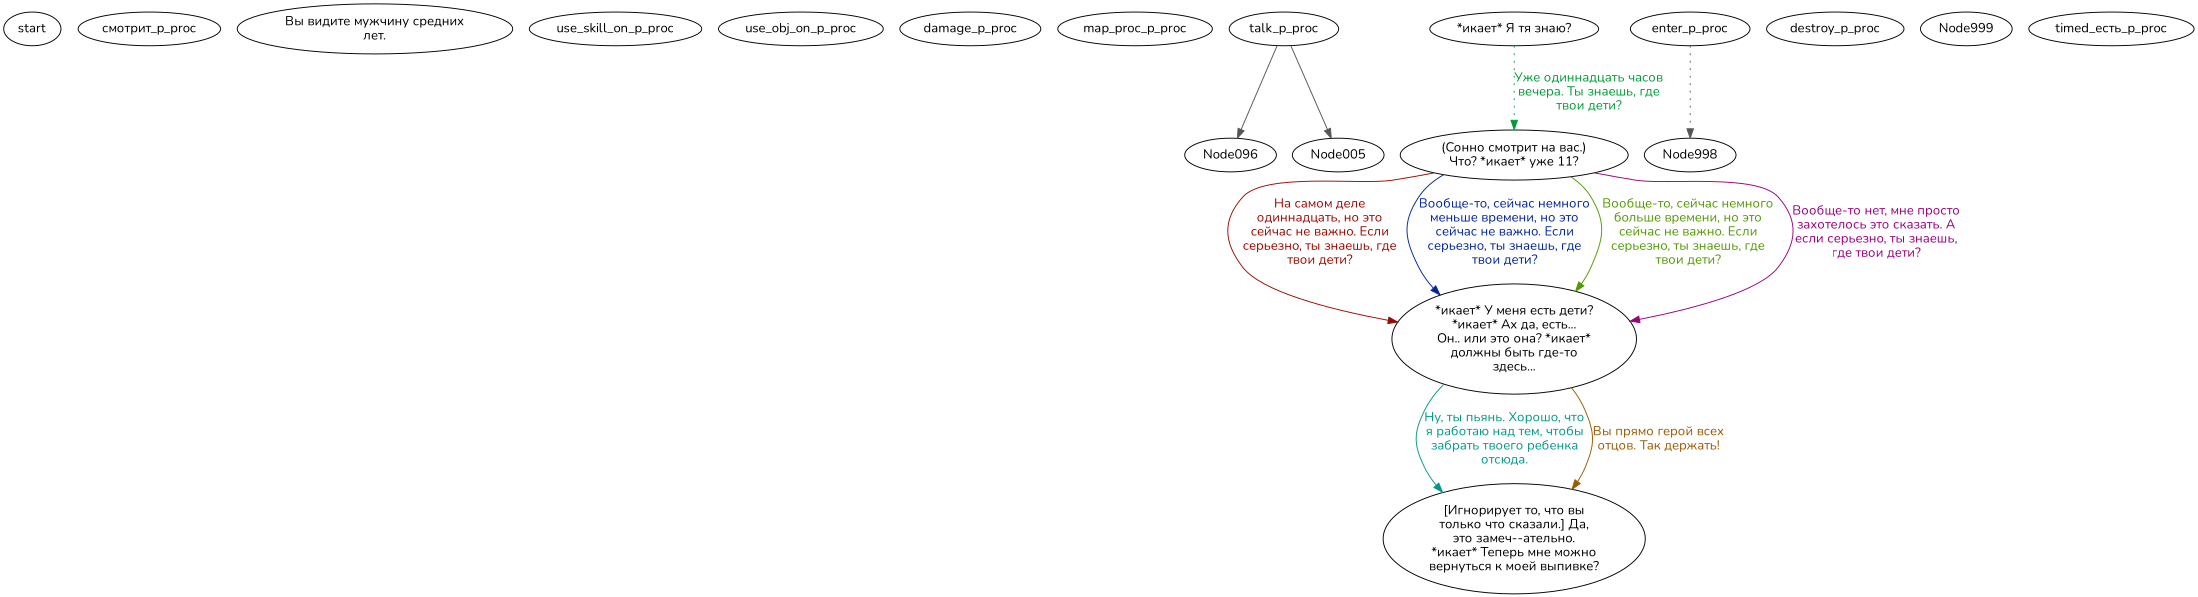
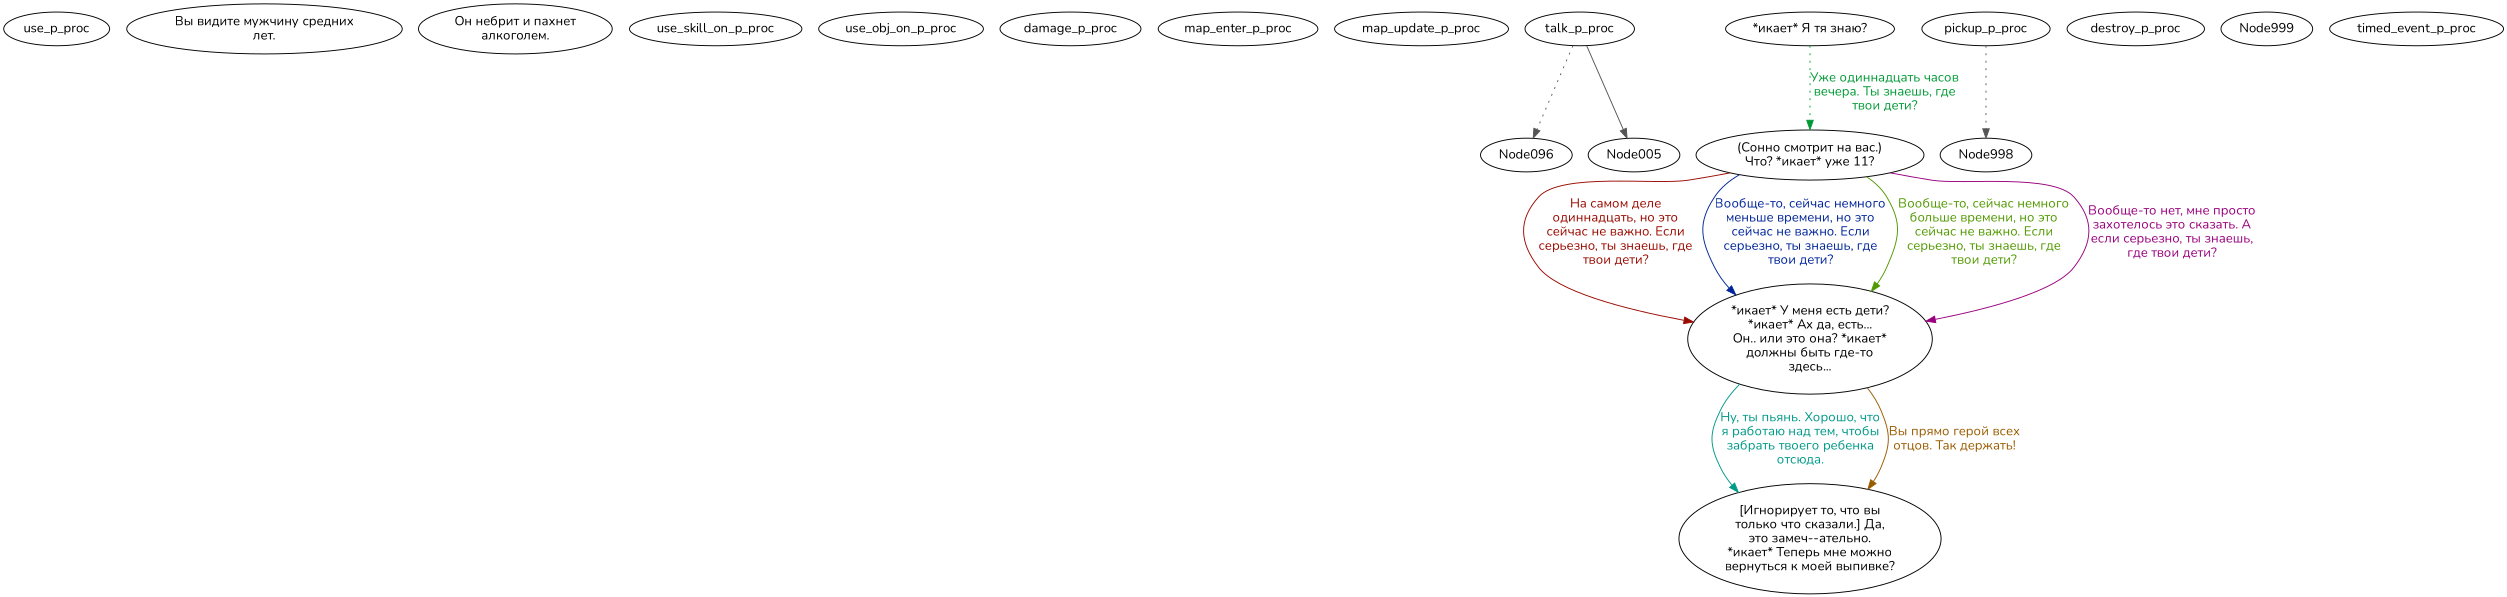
node "start": removed
node "смотрит_p_proc": label "смотрит_p_proc" -> "use_p_proc"
node "Он небрит и пахнет алкоголем.": added
node "map_proc_p_proc": label "map_proc_p_proc" -> "map_enter_p_proc"
node "map_update_p_proc": added
node "enter_p_proc": label "enter_p_proc" -> "pickup_p_proc"
node "timed_есть_p_proc": label "timed_есть_p_proc" -> "timed_event_p_proc"
edge "talk_p_proc" -> "Node096": style solid -> dotted
